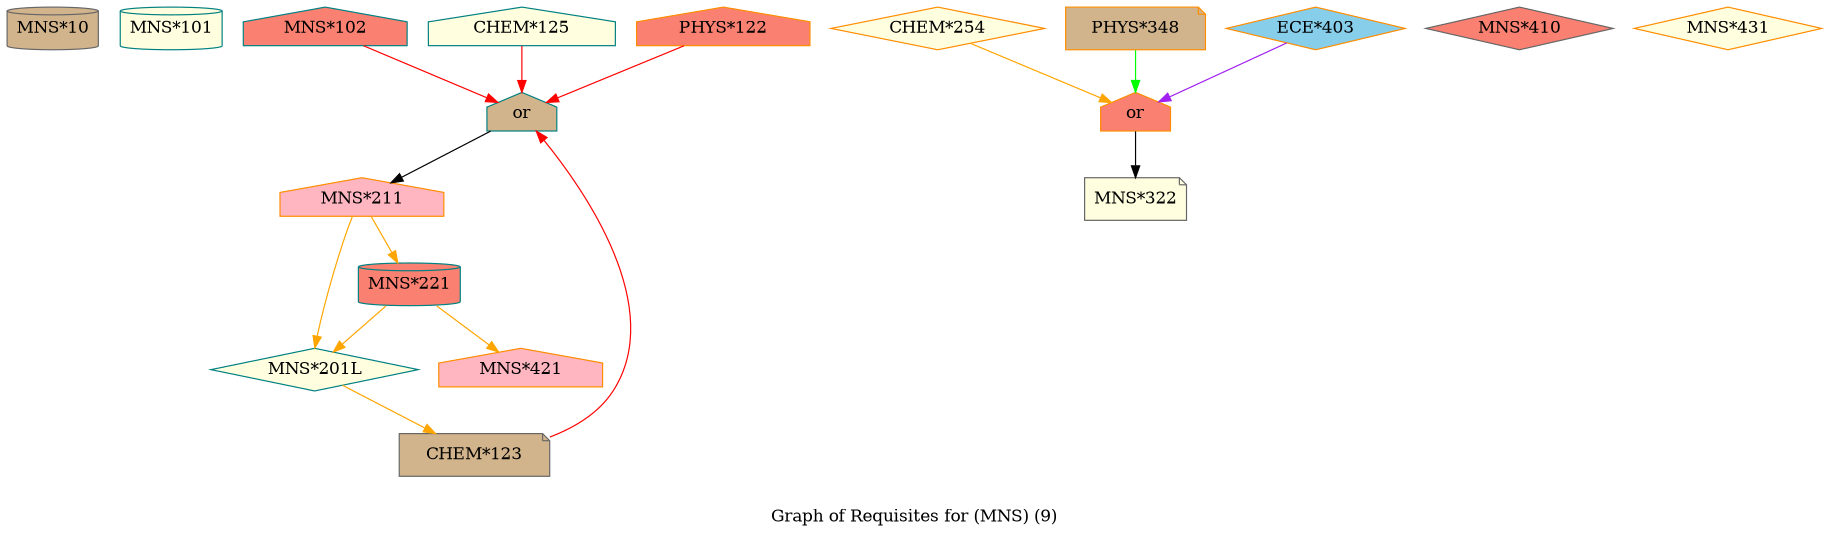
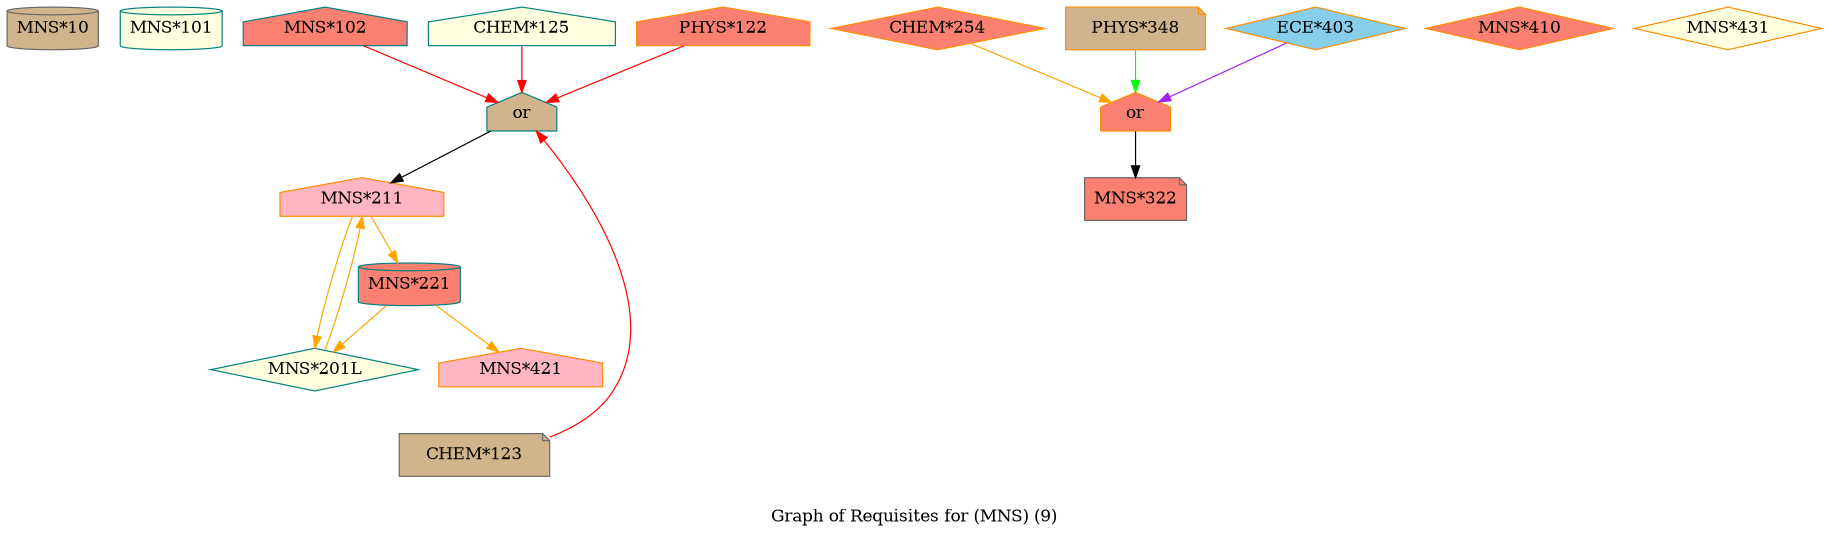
node "CHEM*254": fillcolor lightyellow -> salmon
node "MNS*410": color gray40 -> darkorange
node "MNS*322": fillcolor lightyellow -> salmon
edge "MNS*201L" -> "CHEM*123": now "MNS*201L" -> "MNS*211"
